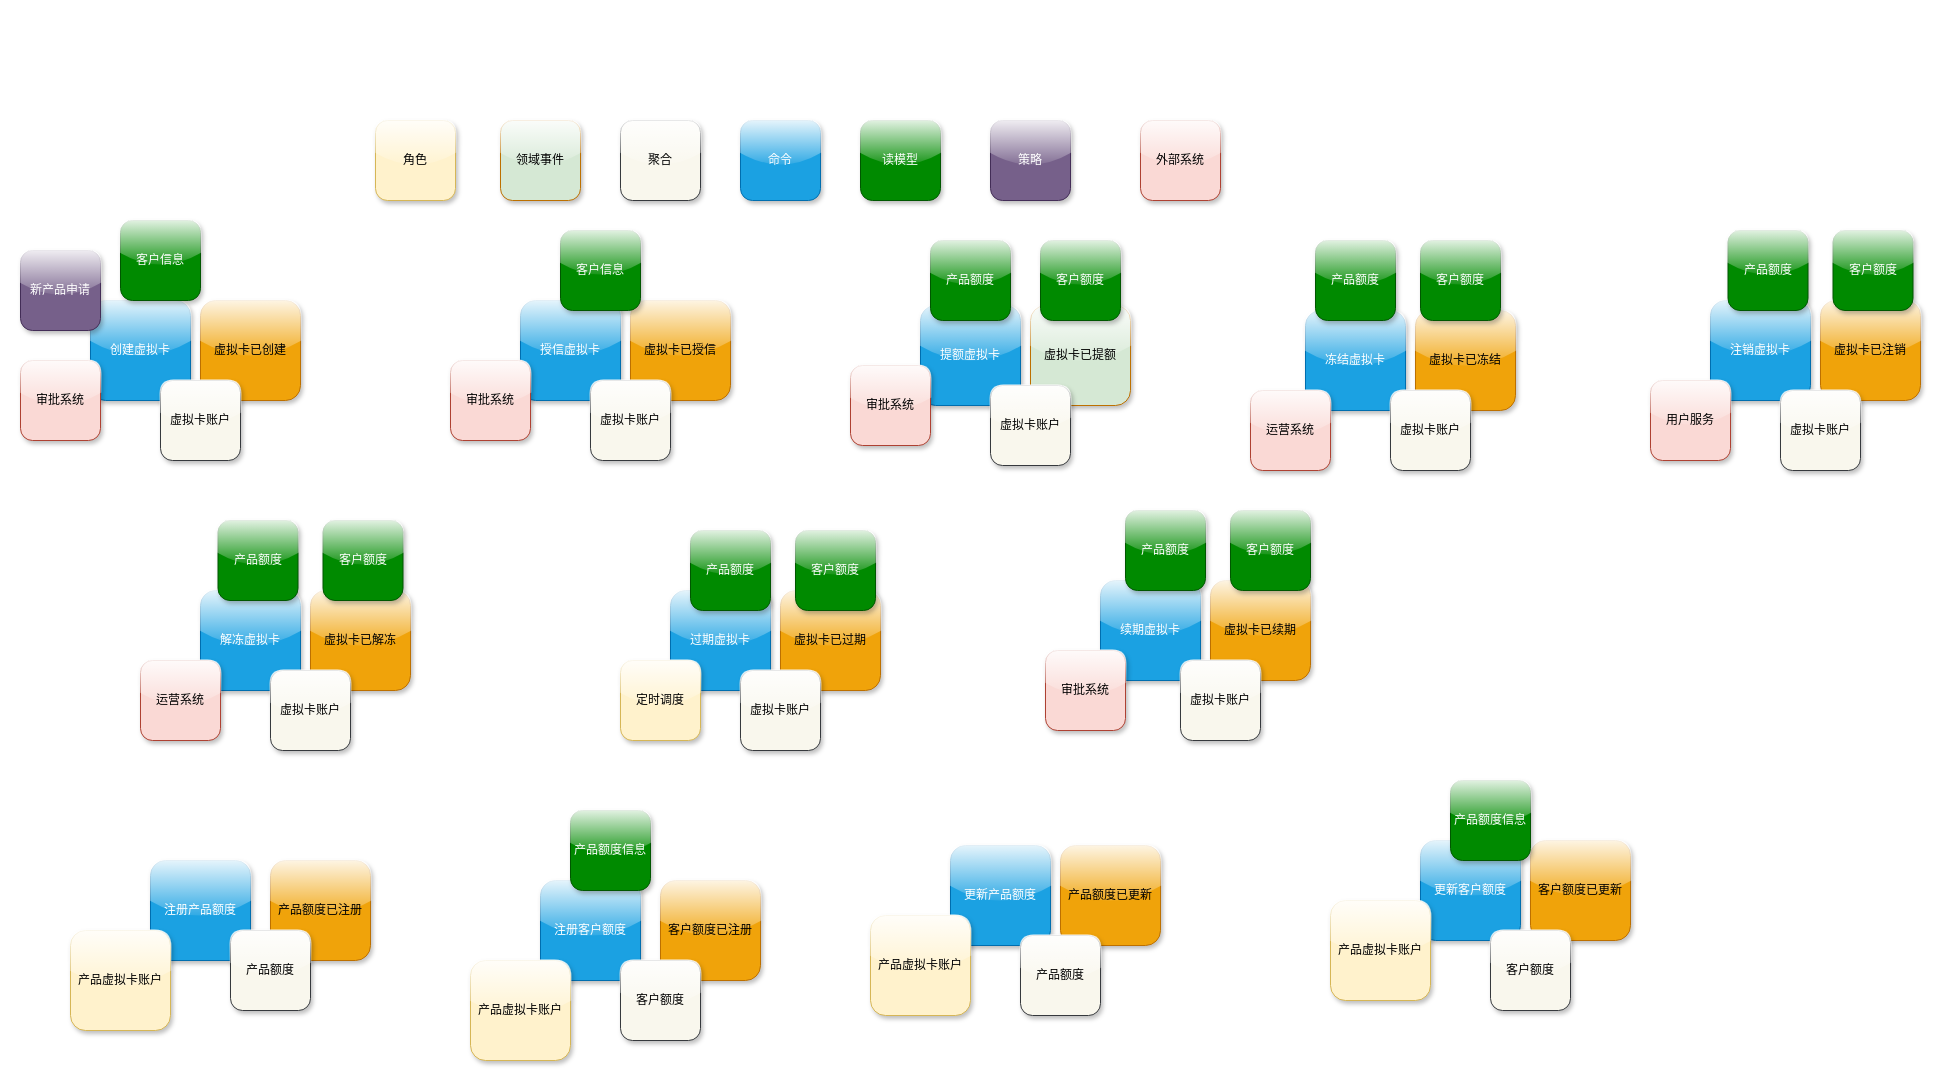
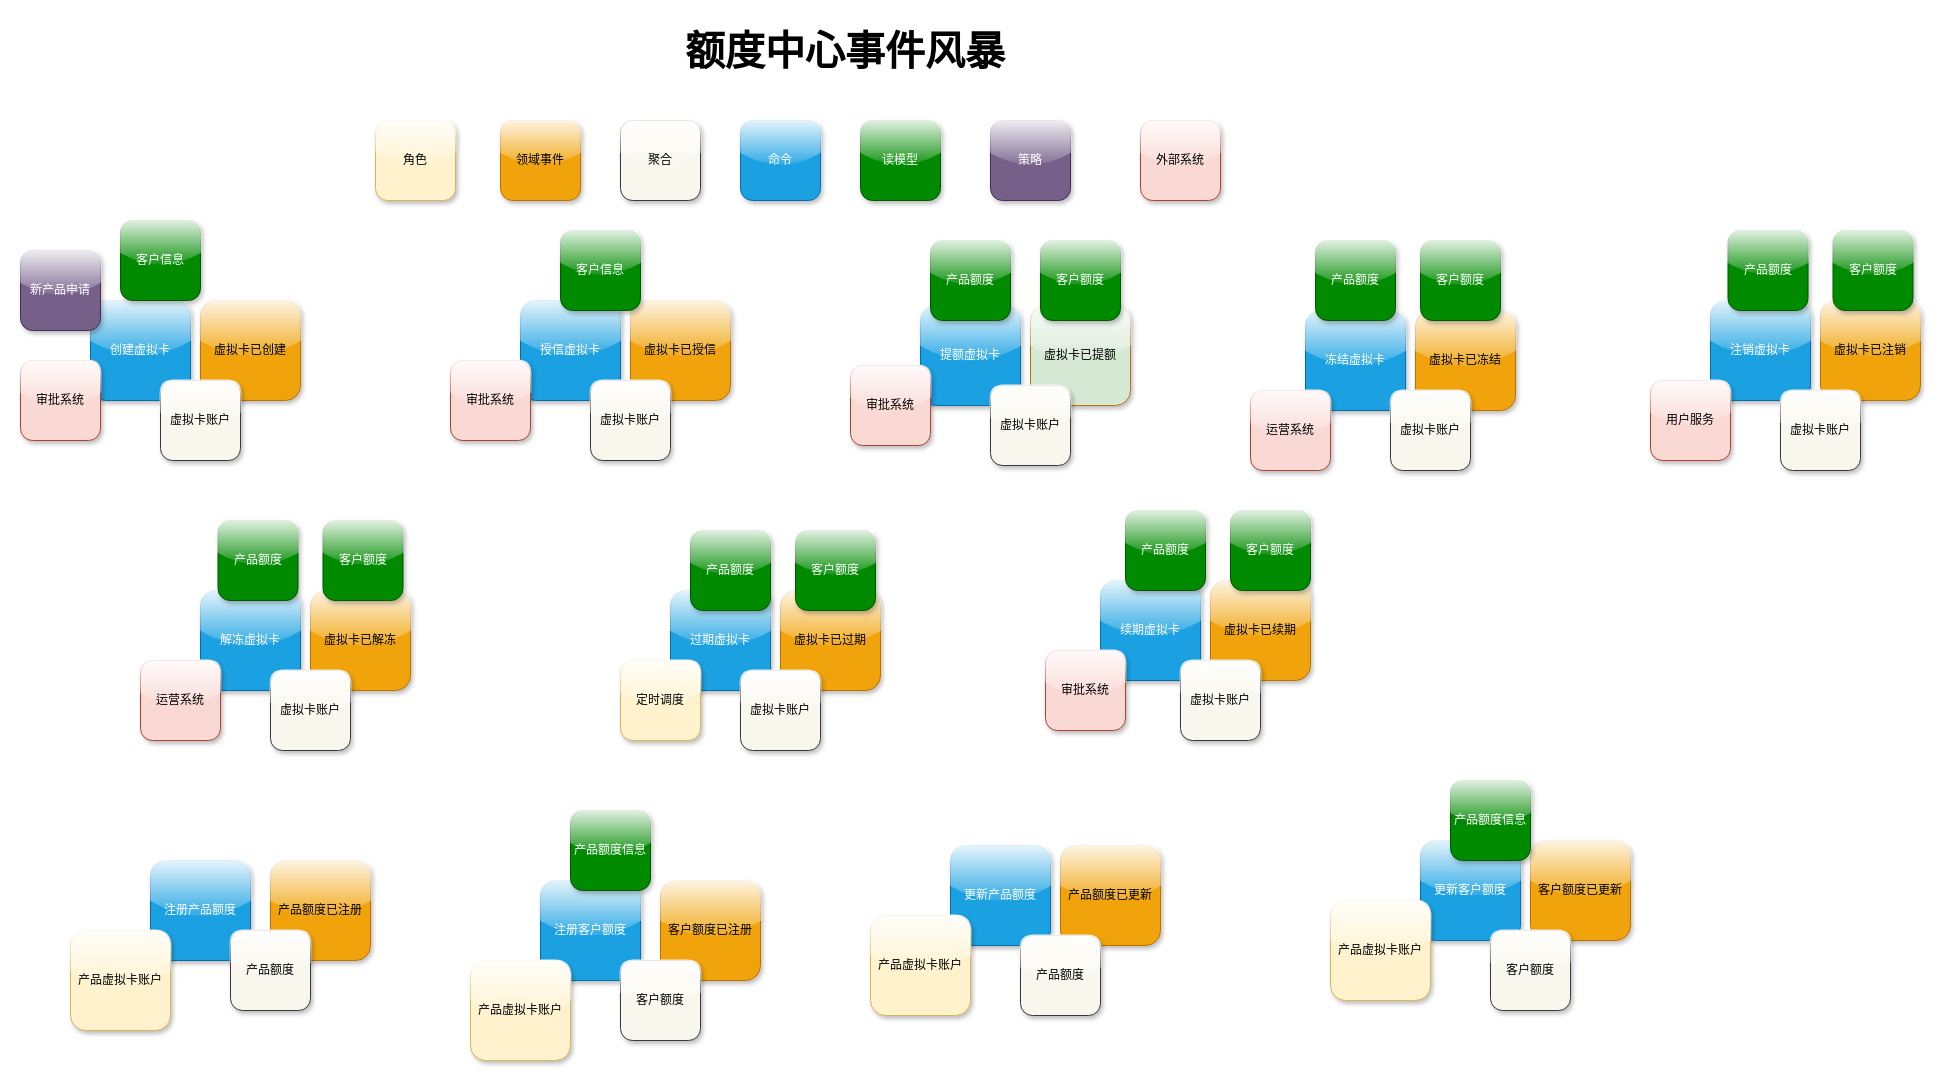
node "额度中心事件风暴": added
node "领域事件": fillcolor #d5e8d4 -> #f0a30a
